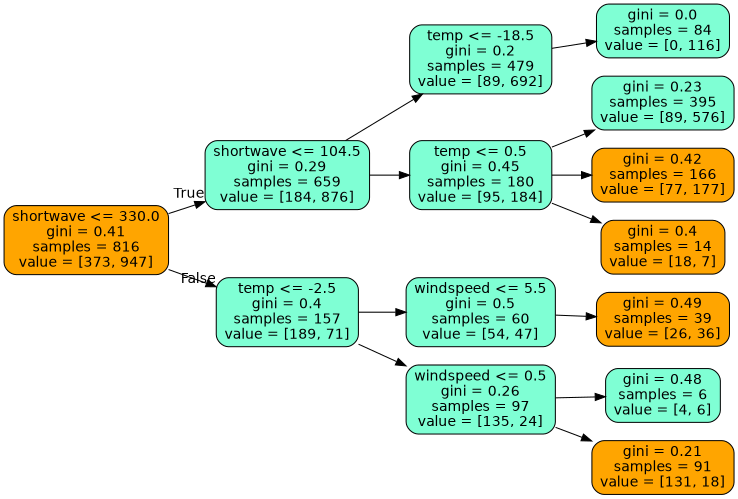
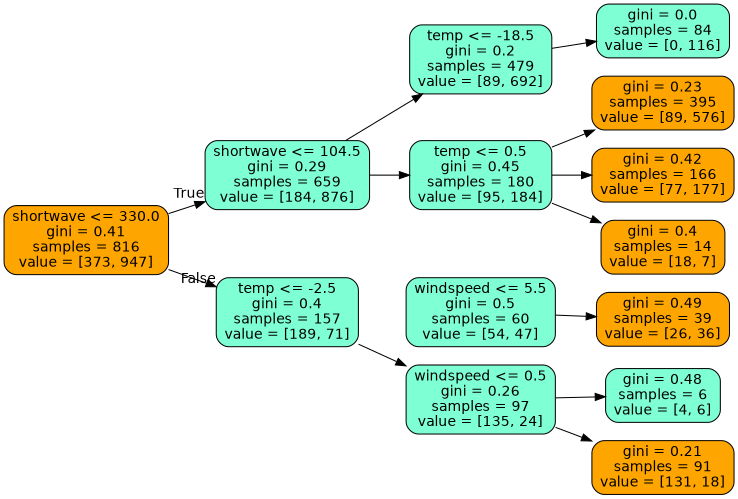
node "gini = 0.23 samples = 395 value = [89, 576]": fillcolor aquamarine -> orange
edge "temp <= -2.5 gini = 0.4 samples = 157 value = [189, 71]" -> "windspeed <= 5.5 gini = 0.5 samples = 60 value = [54, 47]": removed
